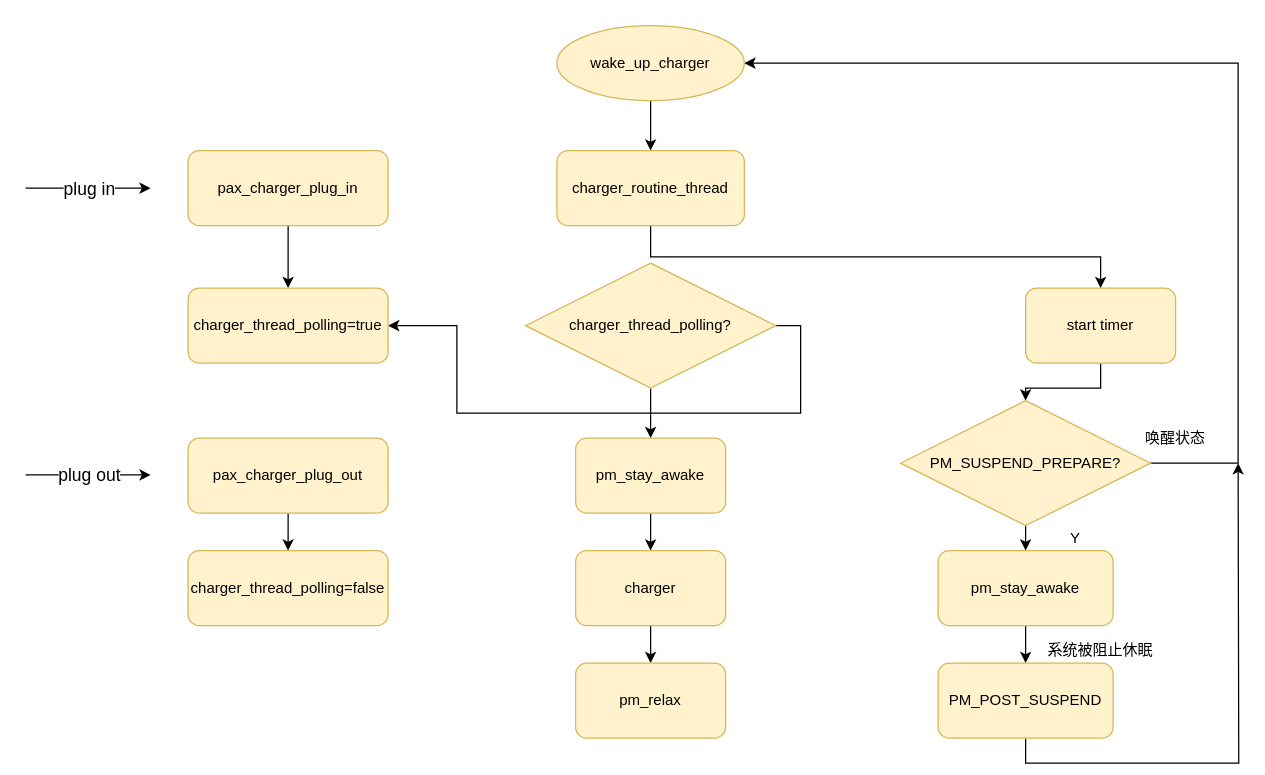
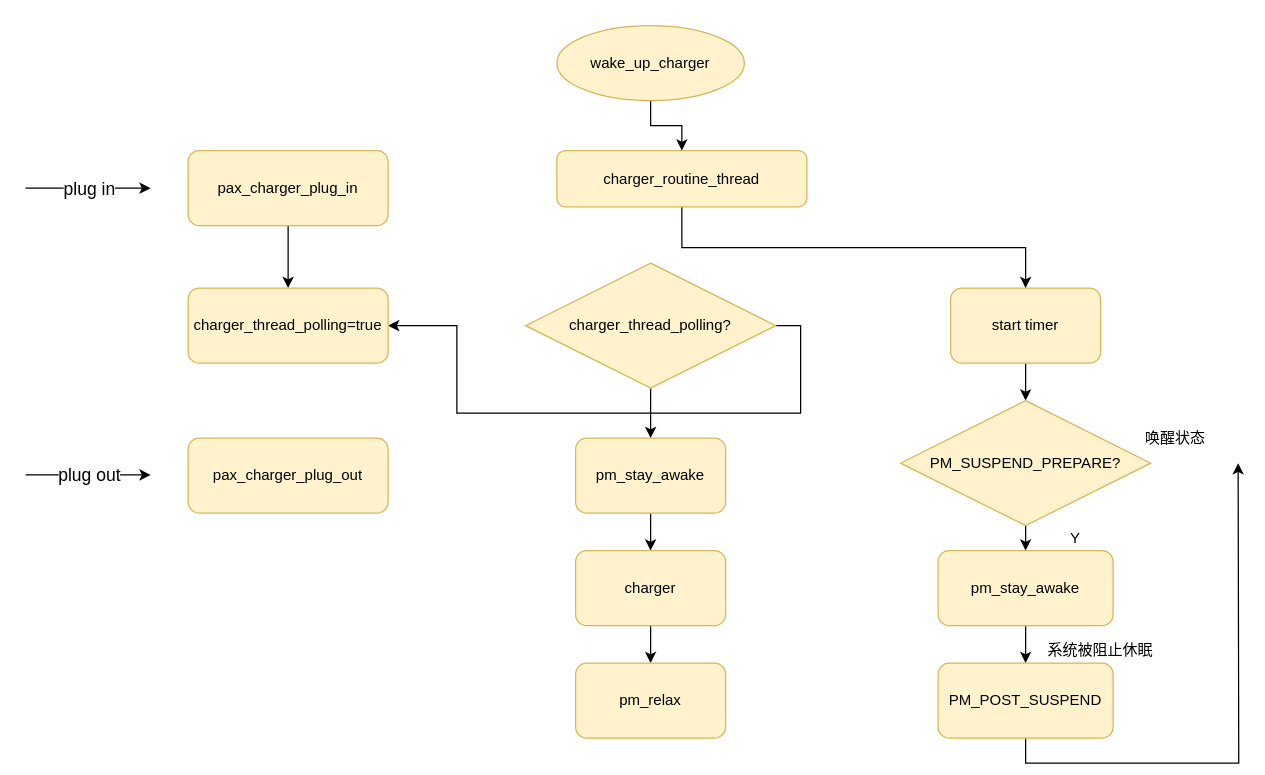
edge "PM_SUSPEND_PREPARE?" -> "wake_up_charger": removed
node "charger_routine_thread": size 188x75 -> 250x56
node "start timer": moved (1101, 326) -> (1026, 326)
edge "pax_charger_plug_out" -> "charger_thread_polling=false": removed
node "charger_thread_polling=false": removed
